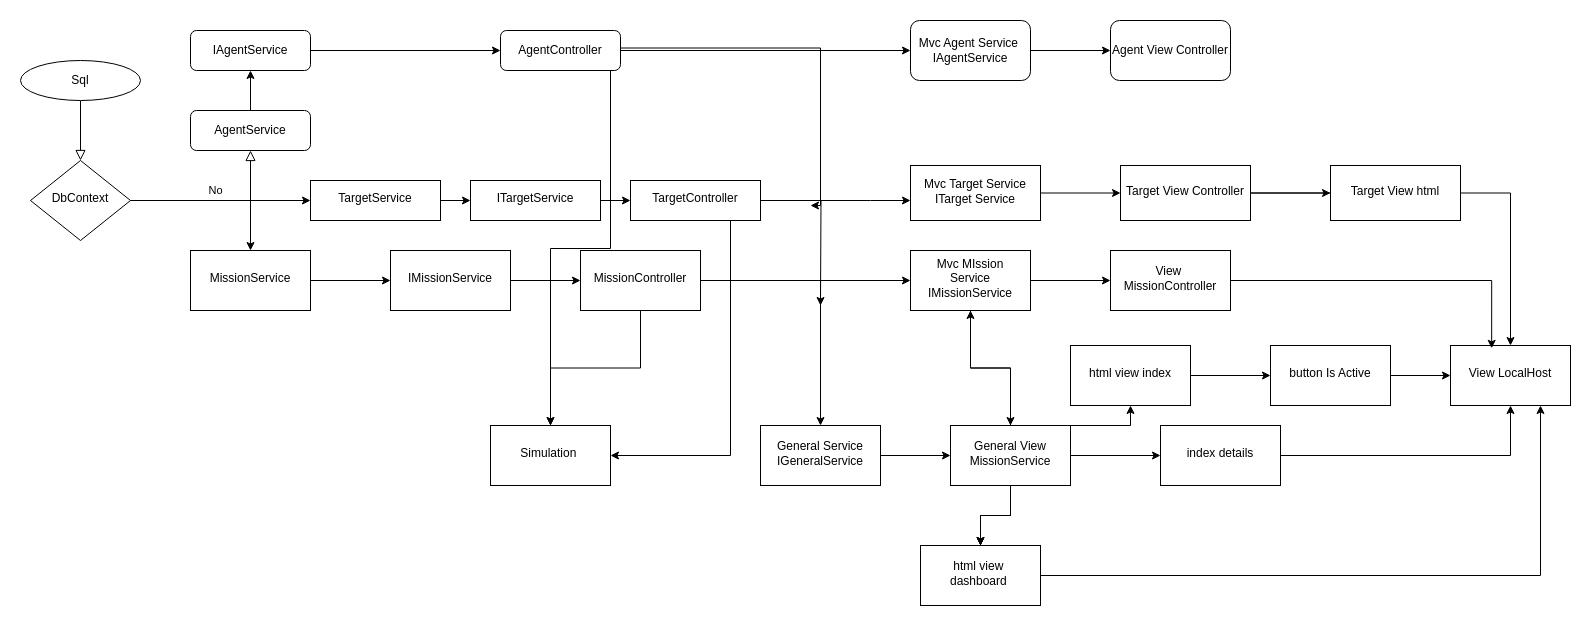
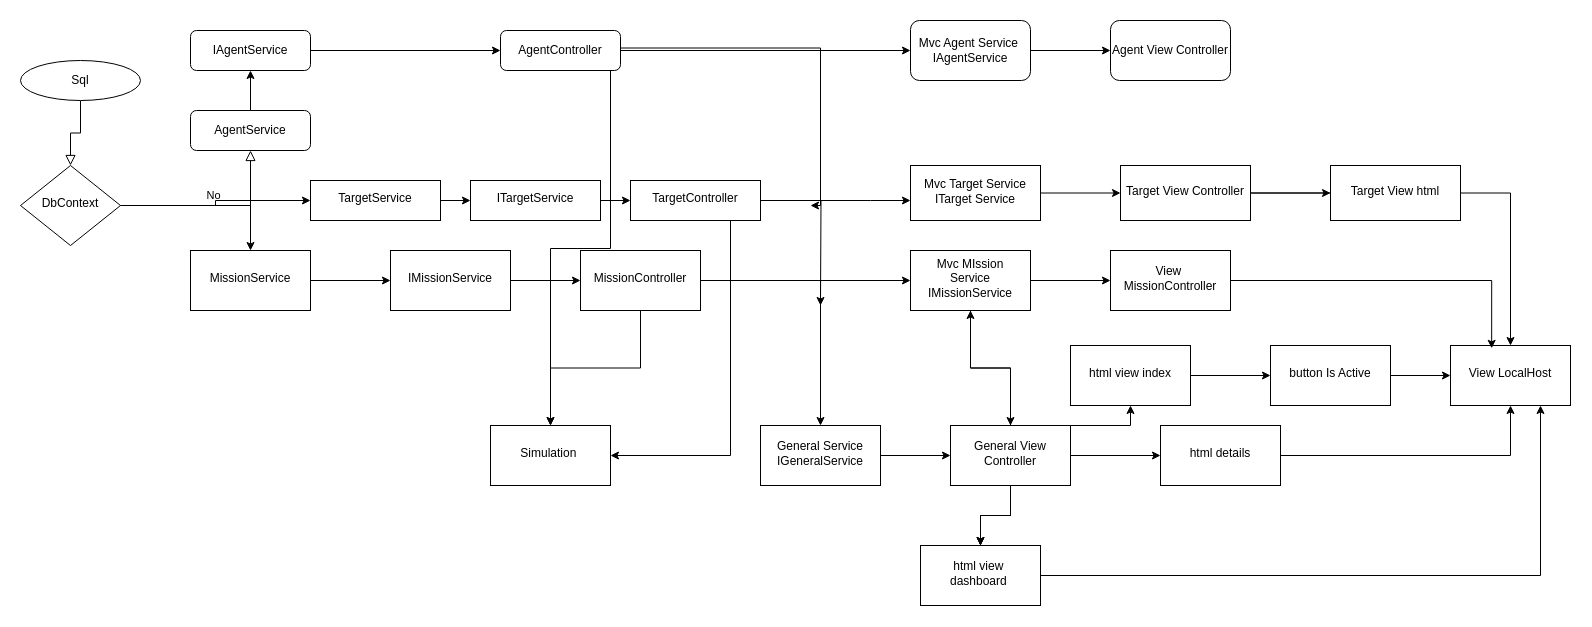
node "DbContext": moved (81, 201) -> (71, 206)
node "General View MissionService": label "General View MissionService" -> "General View Controller"
node "index details": label "index details" -> "html details"
